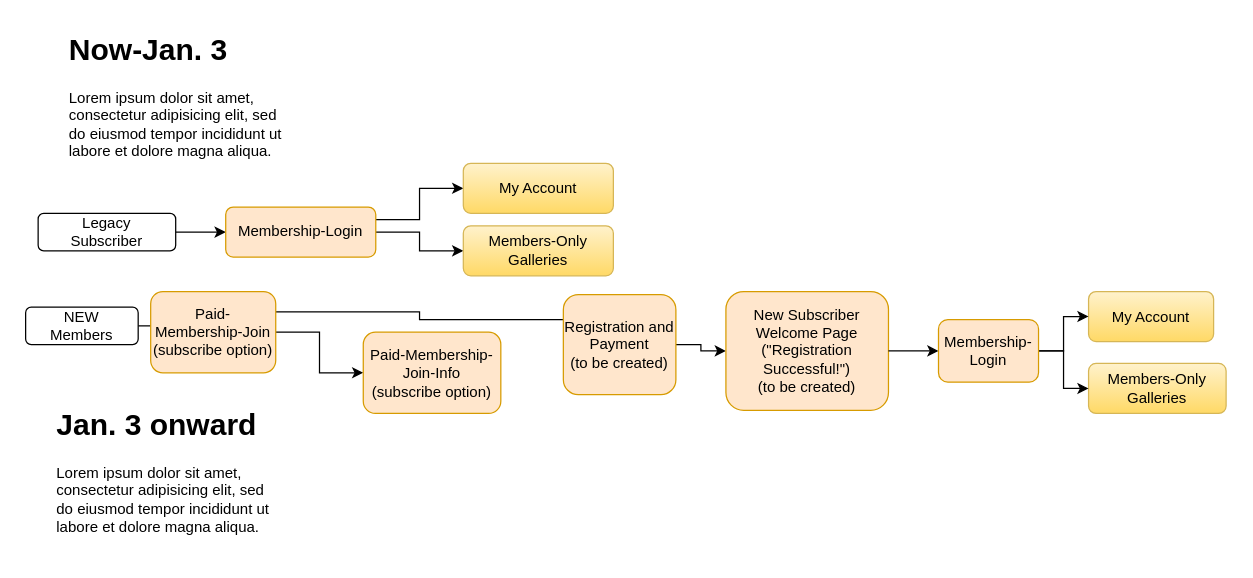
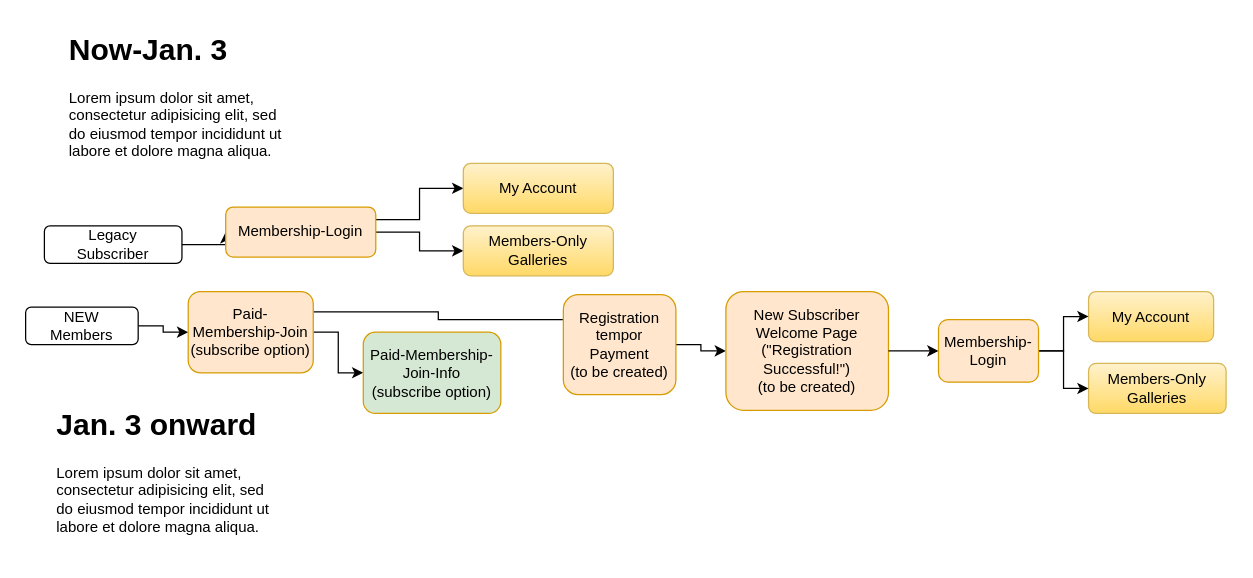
node "Legacy Subscriber": moved (107, 232) -> (113, 244)
node "Paid-Membership-Join (subscribe option)": moved (213, 332) -> (251, 332)
node "Registration and Payment (to be created)": label "Registration and Payment (to be created)" -> "Registration tempor Payment (to be created)"
node "Paid-Membership-Join-Info (subscribe option)": fillcolor #ffe6cc -> #d5e8d4
